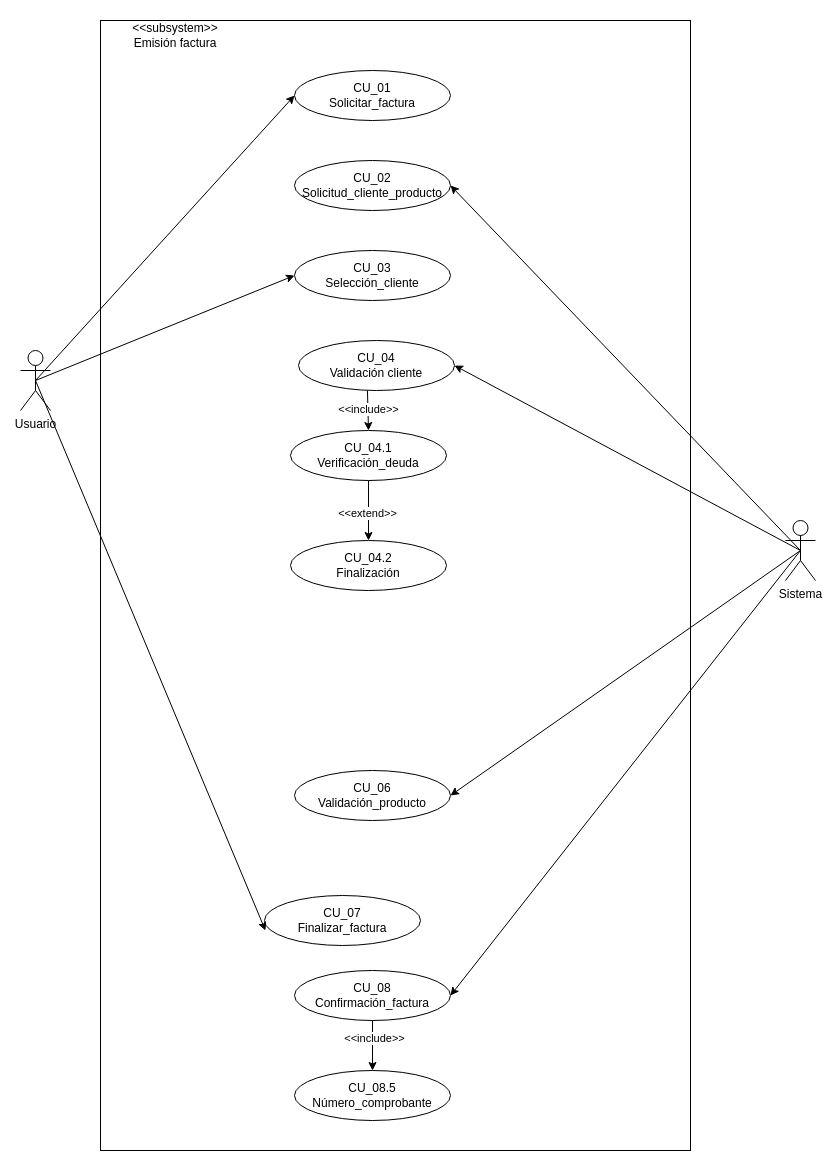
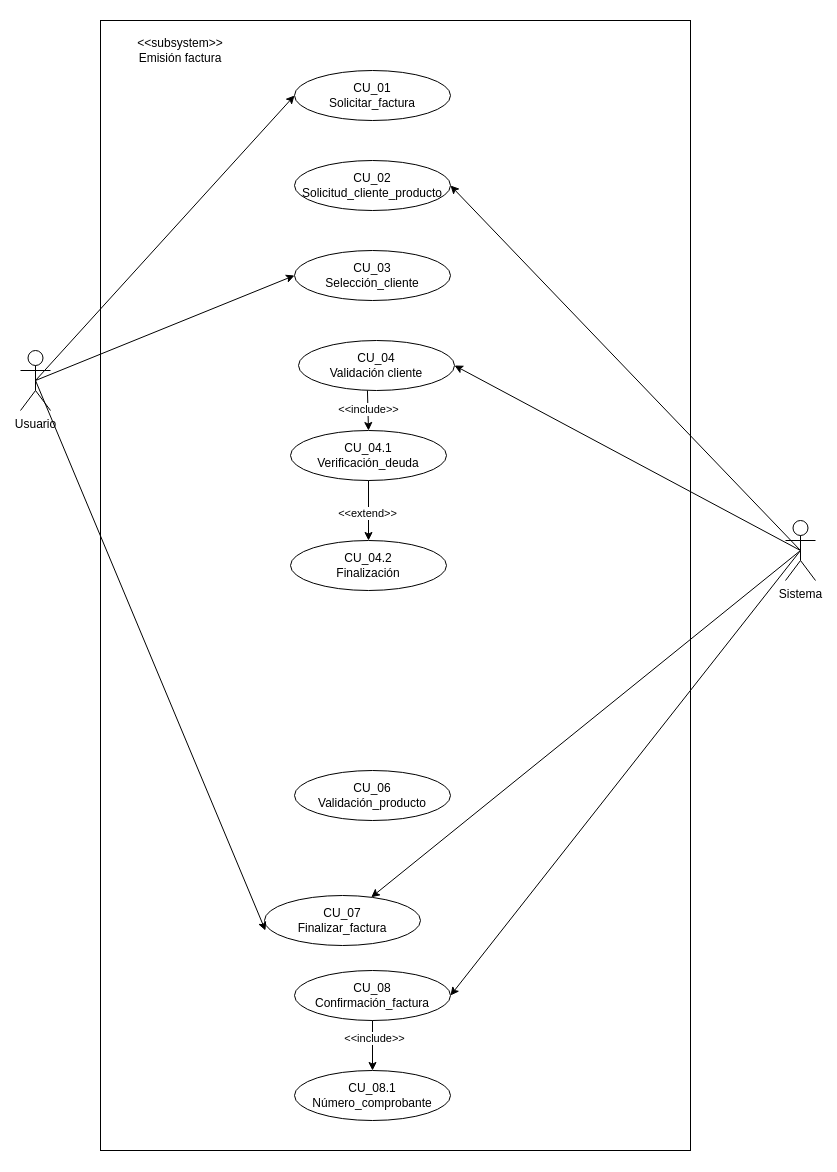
node "<<subsystem>> Emisión factura": moved (176, 36) -> (181, 51)
edge "Sistema" -> "CU_06 Validación_producto": now "Sistema" -> "CU_07 Finalizar_factura"
node "CU_08.5 Número_comprobante": label "CU_08.5 Número_comprobante" -> "CU_08.1 Número_comprobante"
